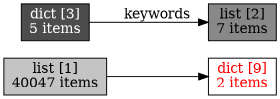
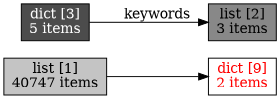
node "list [2] 7 items": label "list [2] 7 items" -> "list [2] 3 items"
node "list [1] 40047 items": label "list [1] 40047 items" -> "list [1] 40747 items"
